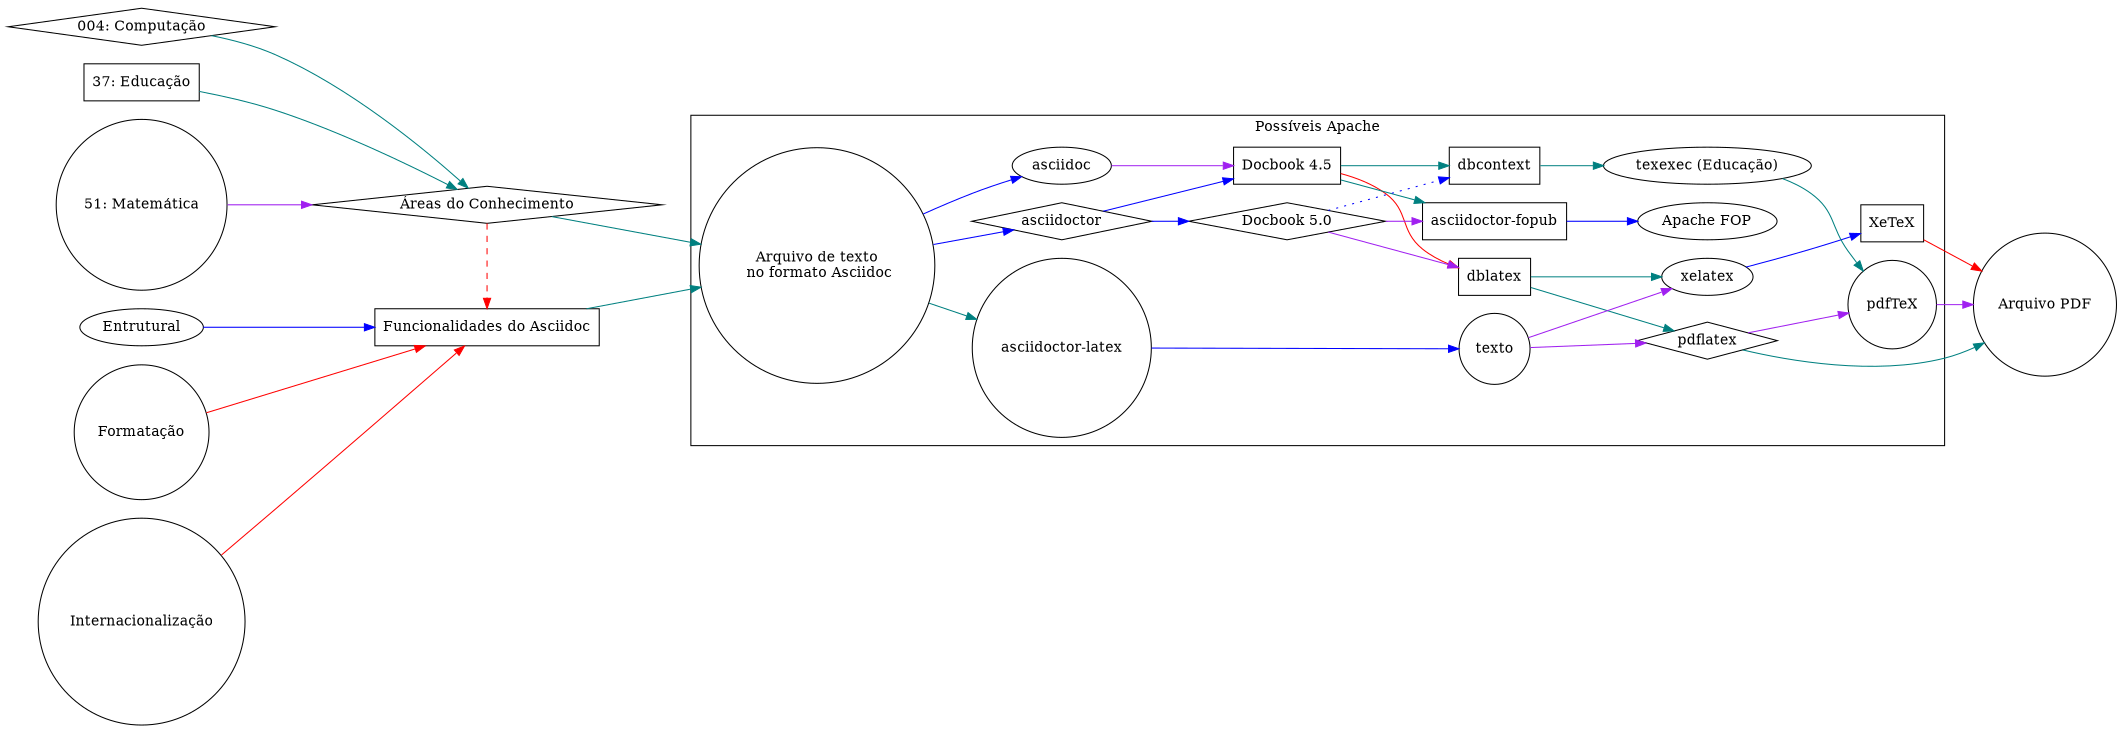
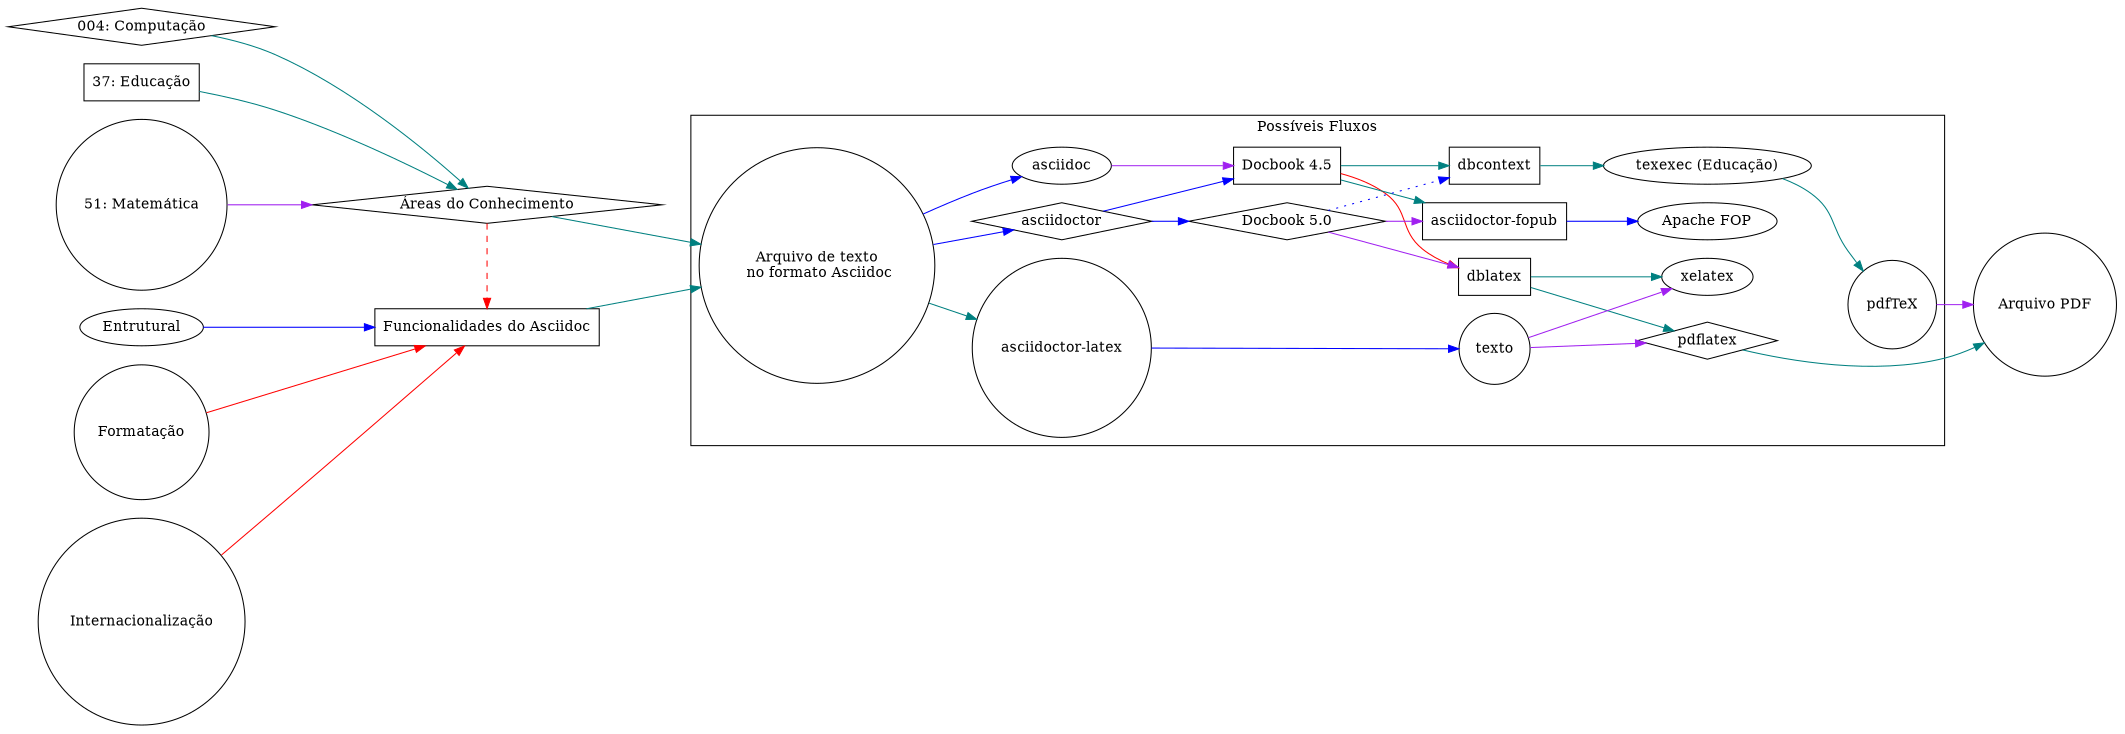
cluster "Possíveis Apache": label "Possíveis Apache" -> "Possíveis Fluxos"
node "XeTeX": removed
edge "pdflatex" -> "pdfTeX": removed
